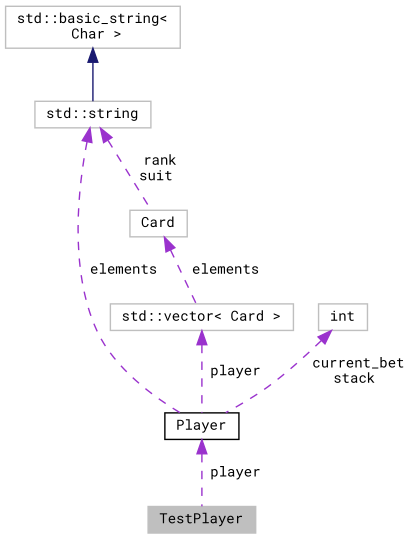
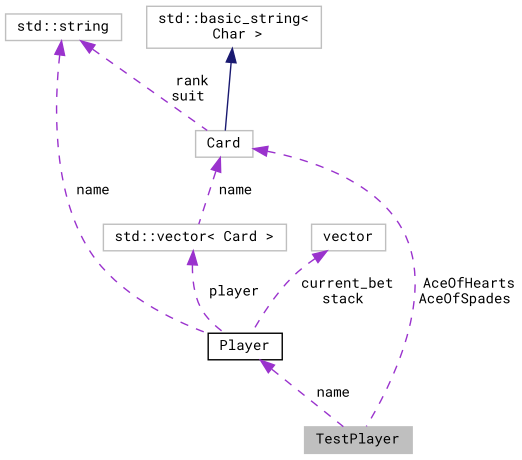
edge "std::string" -> "std::basic_string< Char >": now "Card" -> "std::basic_string< Char >"
edge "TestPlayer" -> "Card": added, label "AceOfHearts AceOfSpades"
edge "Player" -> "std::string": label " elements" -> " name"
edge "std::vector< Card >" -> "Card": label " elements" -> " name"
node "int": label "int" -> "vector"
edge "TestPlayer" -> "Player": label " player" -> " name"
